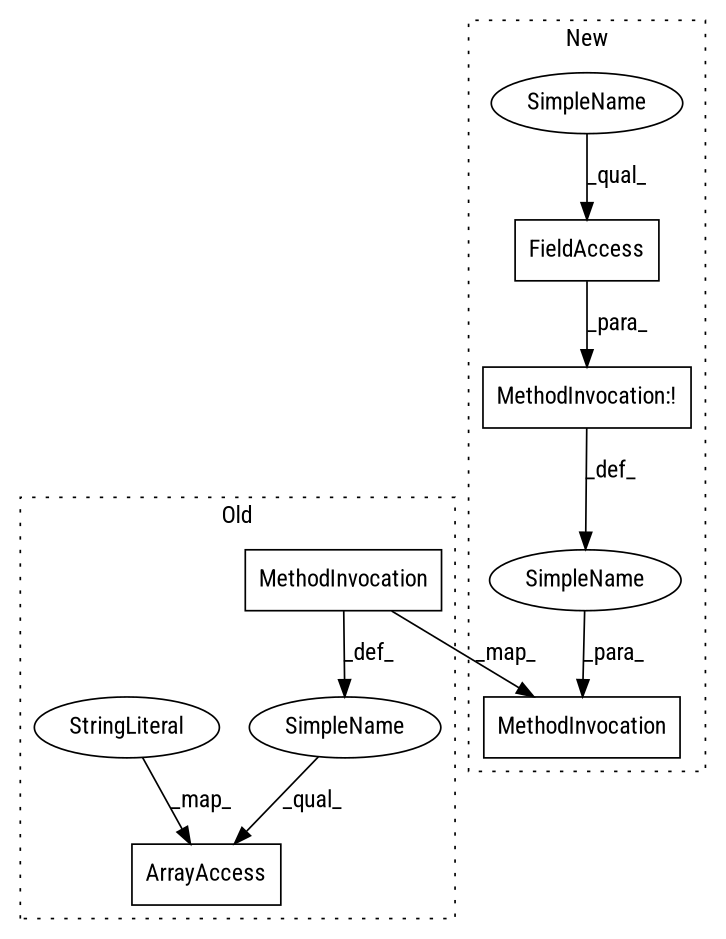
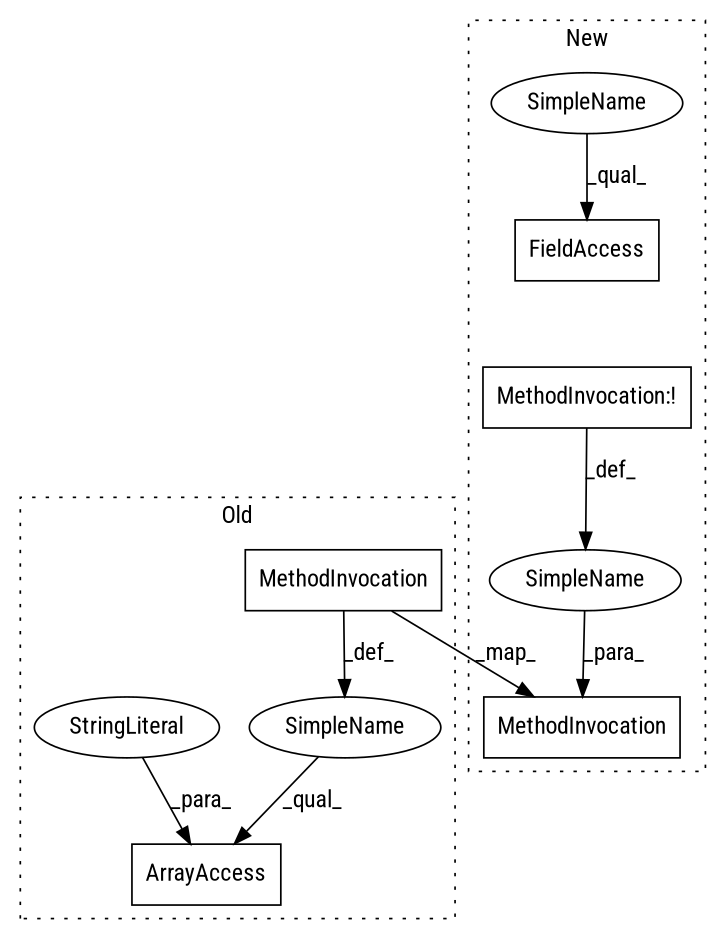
edge "FieldAccess" -> "MethodInvocation:!": removed, label "_para_"
edge "StringLiteral" -> "ArrayAccess": label "_map_" -> "_para_"
